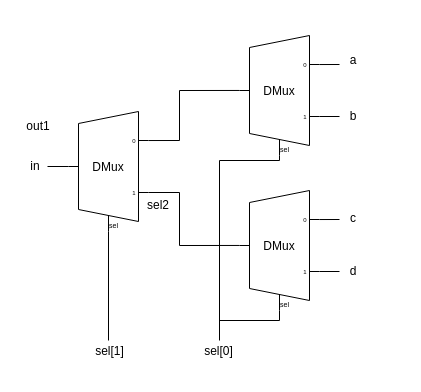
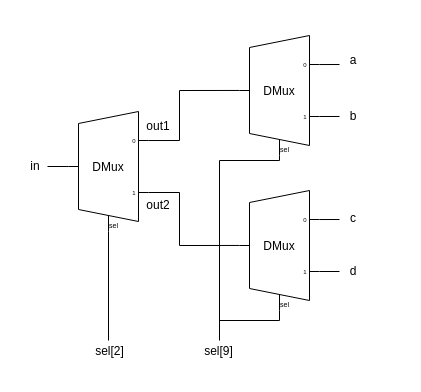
node "out1": moved (39, 126) -> (159, 126)
node "sel2": label "sel2" -> "out2"
node "sel[1]": label "sel[1]" -> "sel[2]"
node "sel[0]": label "sel[0]" -> "sel[9]"
